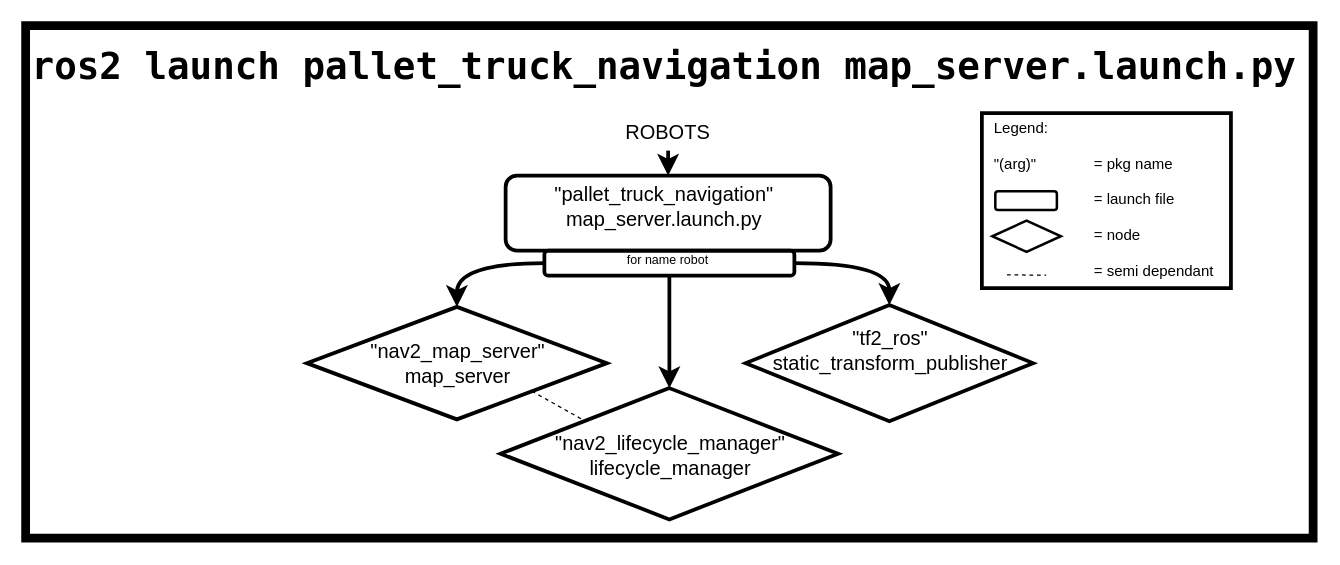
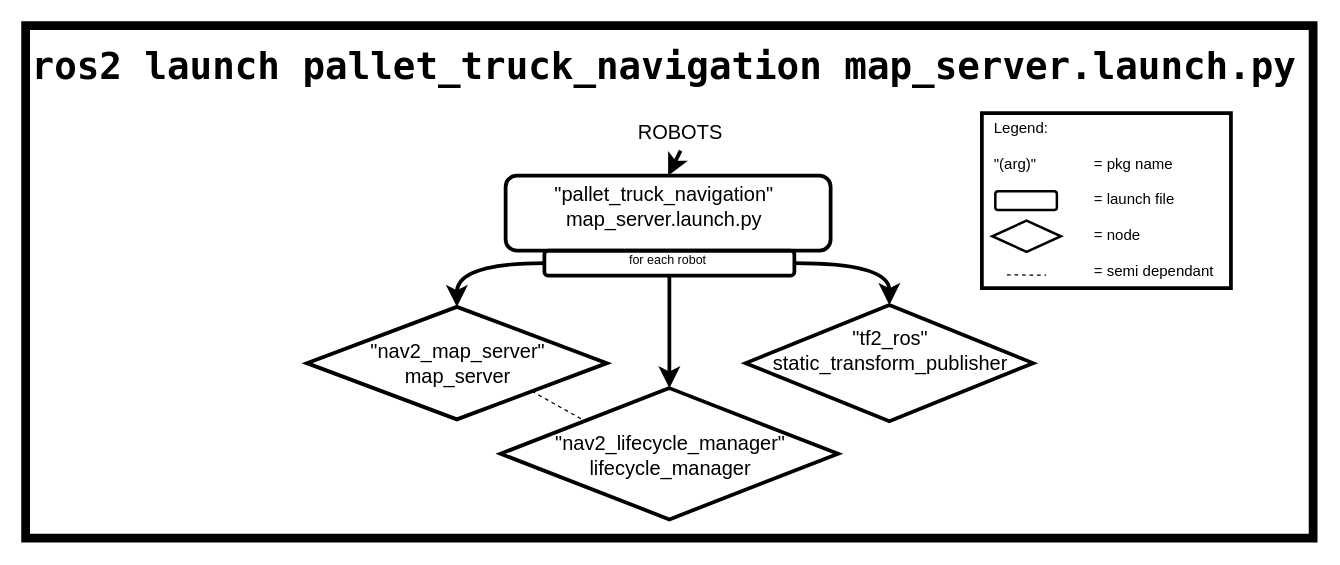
node "ROBOTS": moved (668, 132) -> (681, 132)
node "for name robot": label "for name robot" -> "for each robot"
